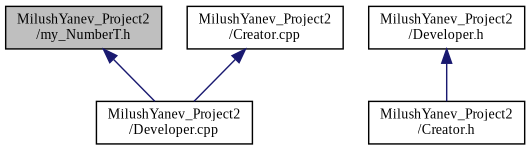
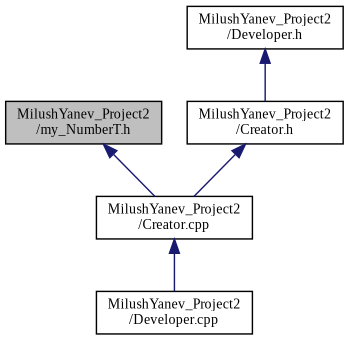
edge "MilushYanev_Project2 /Developer.cpp" -> "MilushYanev_Project2 /my_NumberT.h": now "MilushYanev_Project2 /Creator.cpp" -> "MilushYanev_Project2 /my_NumberT.h"
edge "MilushYanev_Project2 /Creator.cpp" -> "MilushYanev_Project2 /Creator.h": added
